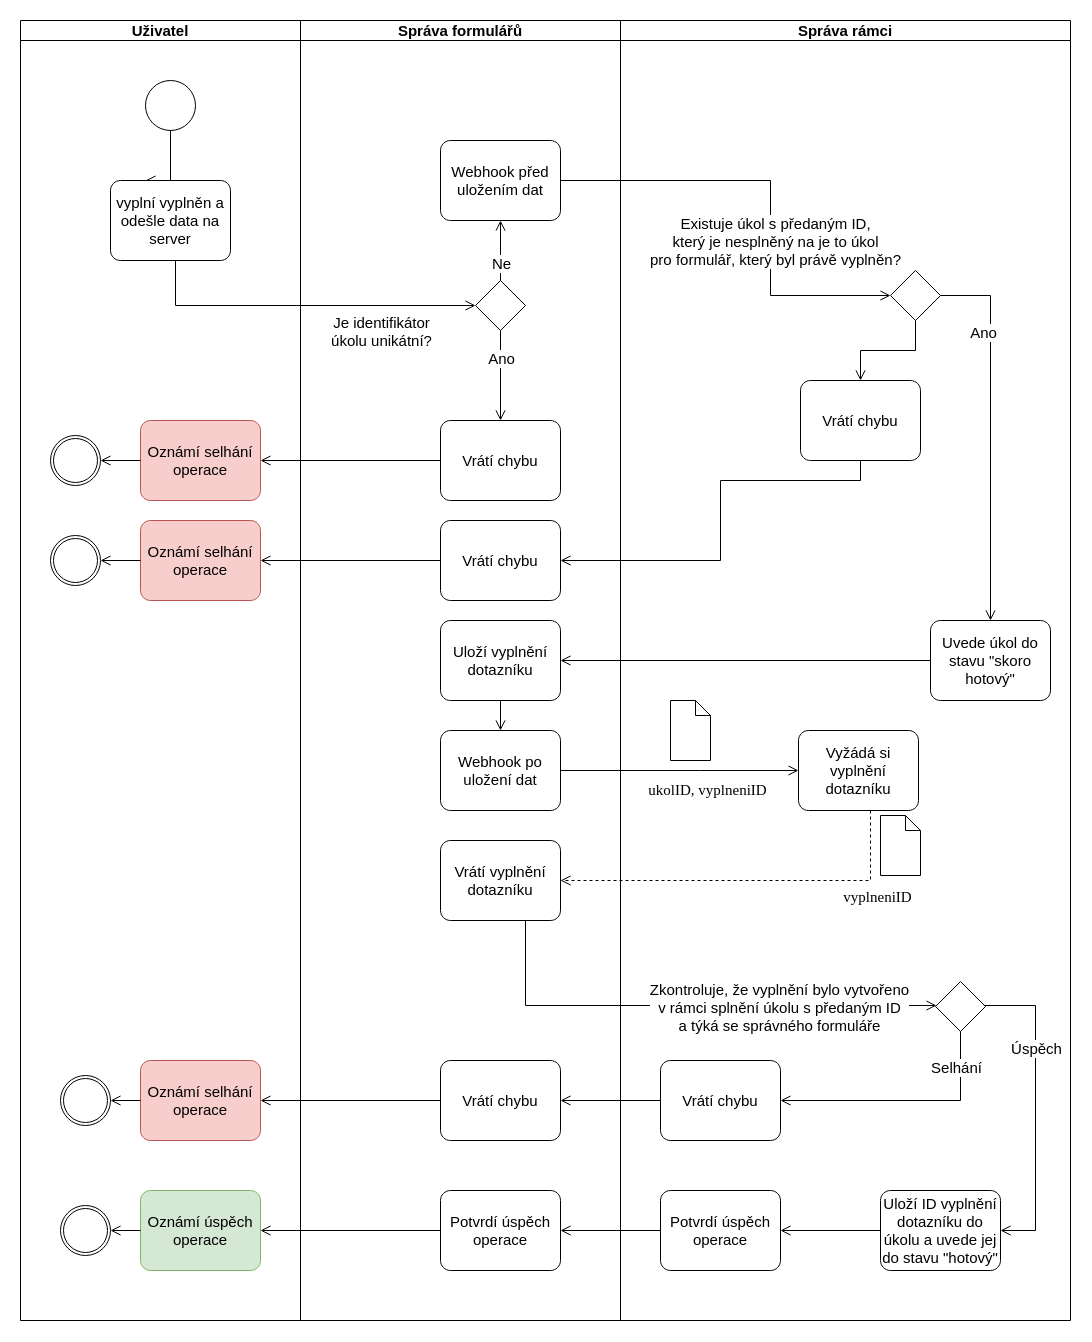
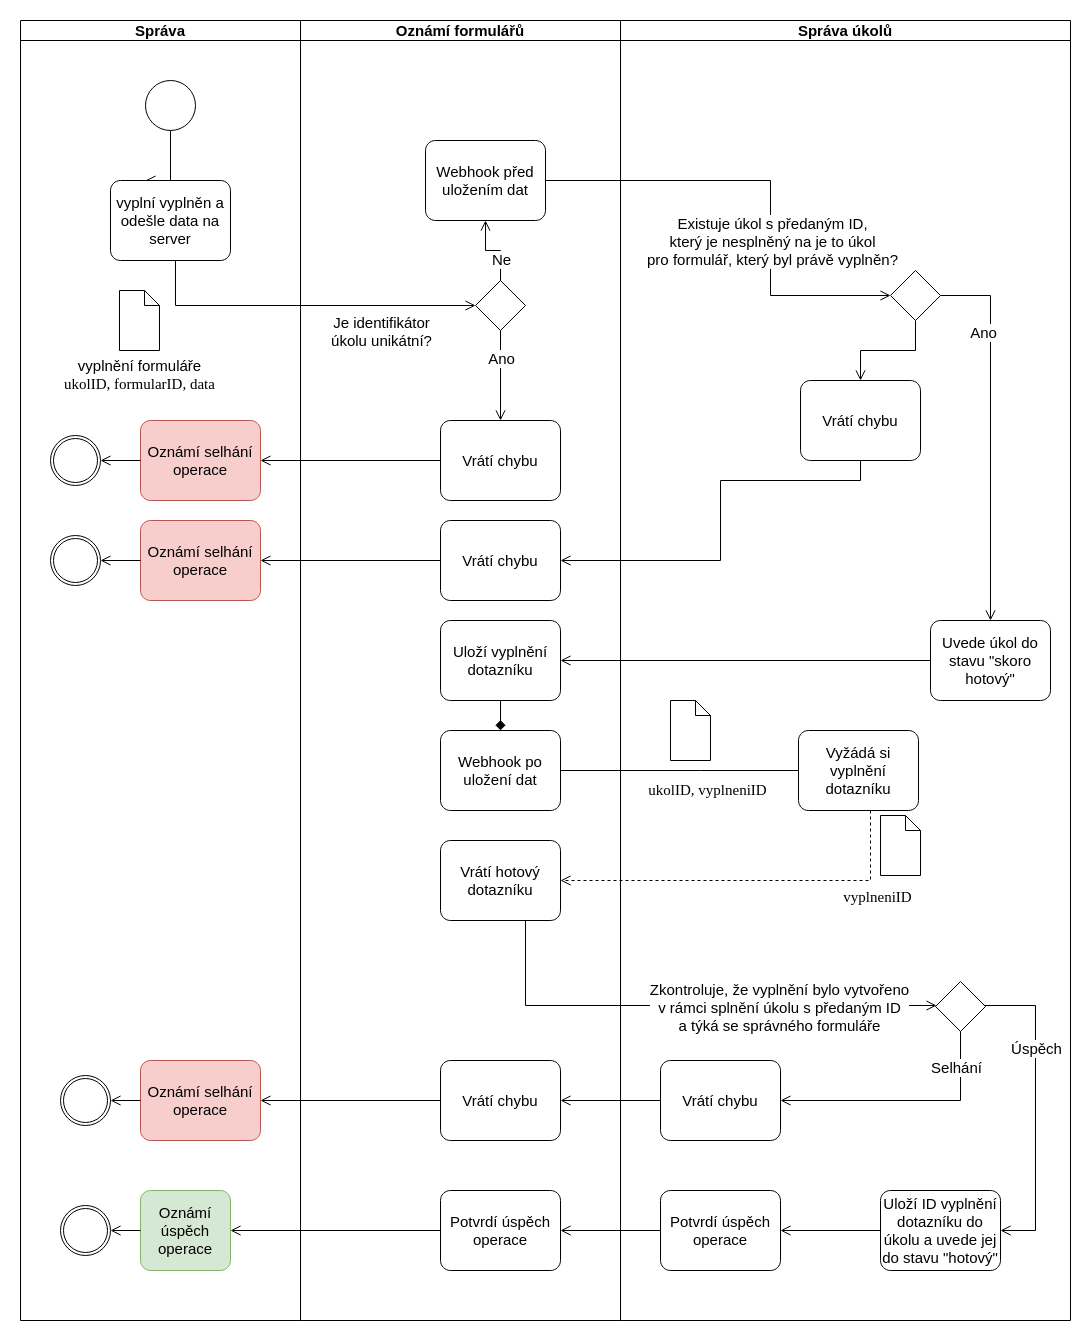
node "Uživatel": label "Uživatel" -> "Správa"
node "Správa formulářů": label "Správa formulářů" -> "Oznámí formulářů"
node "Správa rámci": label "Správa rámci" -> "Správa úkolů"
node "Webhook před uložením dat": moved (501, 181) -> (486, 181)
node "vyplnění formuláře ukolID, formularID, data": added
edge "Uloží vyplnění dotazníku" -> "Webhook po uložení dat": arrowhead open -> diamond
edge "Webhook po uložení dat" -> "Vyžádá si vyplnění dotazníku": arrowhead open -> none
node "Vrátí vyplnění dotazníku": label "Vrátí vyplnění dotazníku" -> "Vrátí hotový dotazníku"
node "Oznámí úspěch operace": size 120x80 -> 90x80
